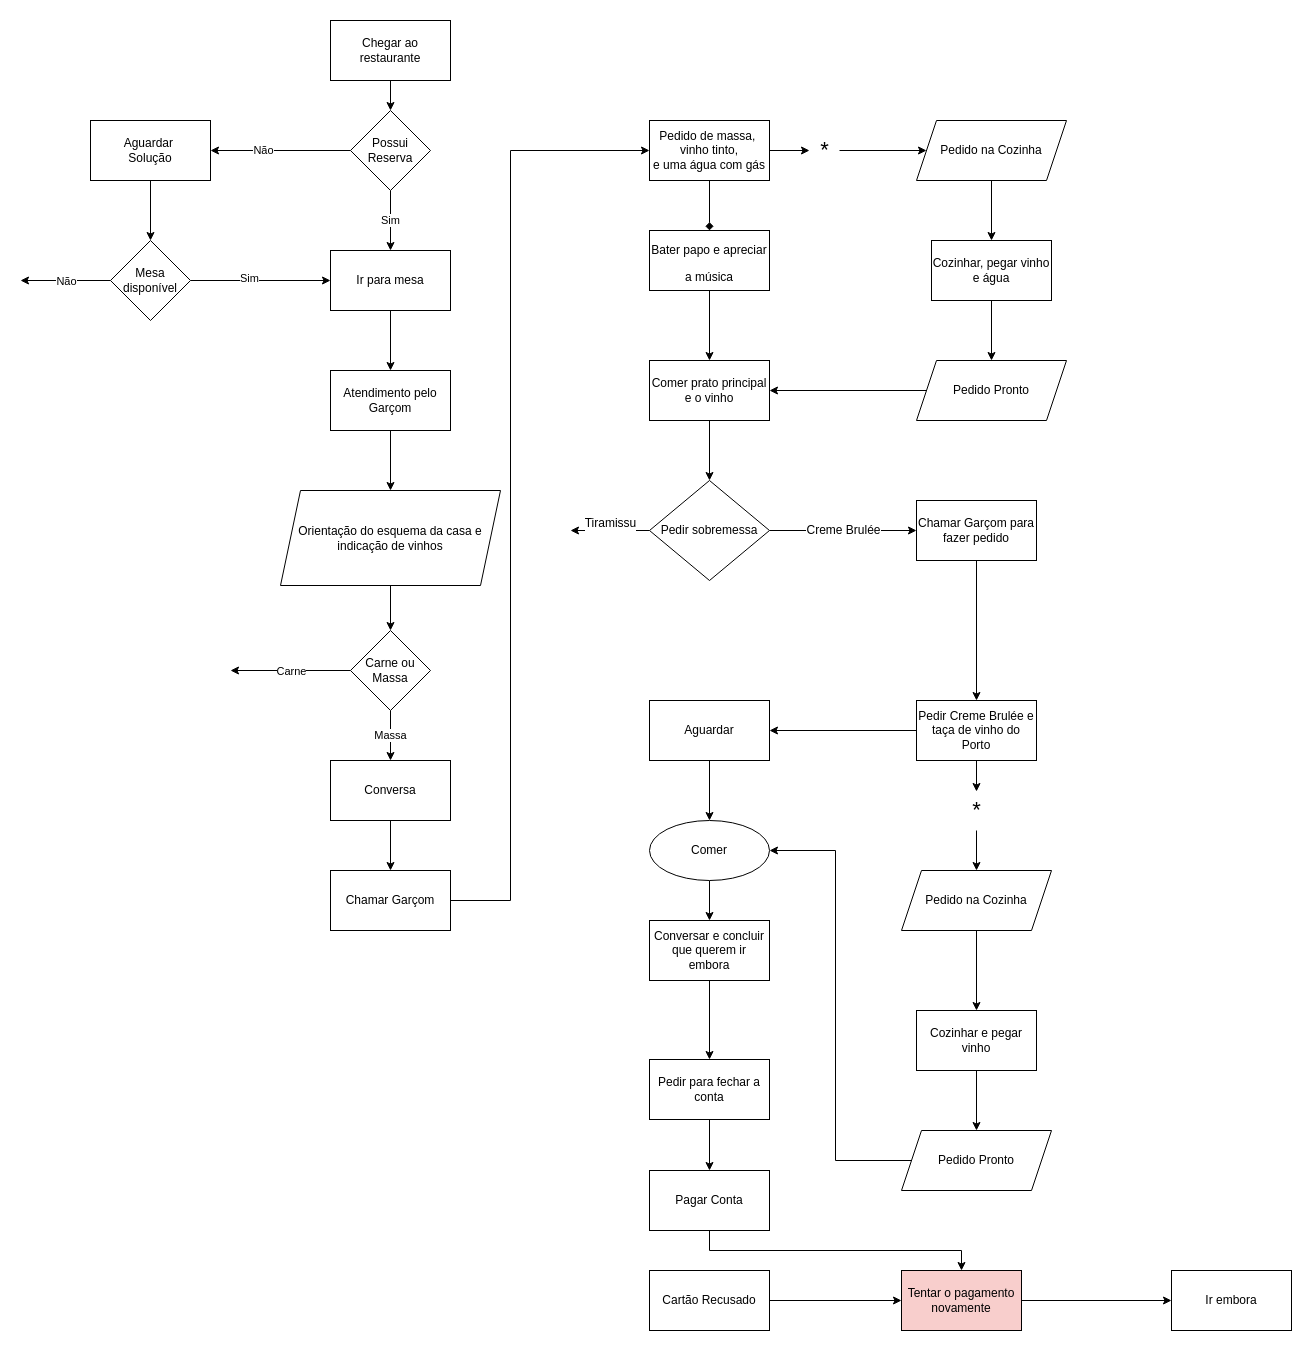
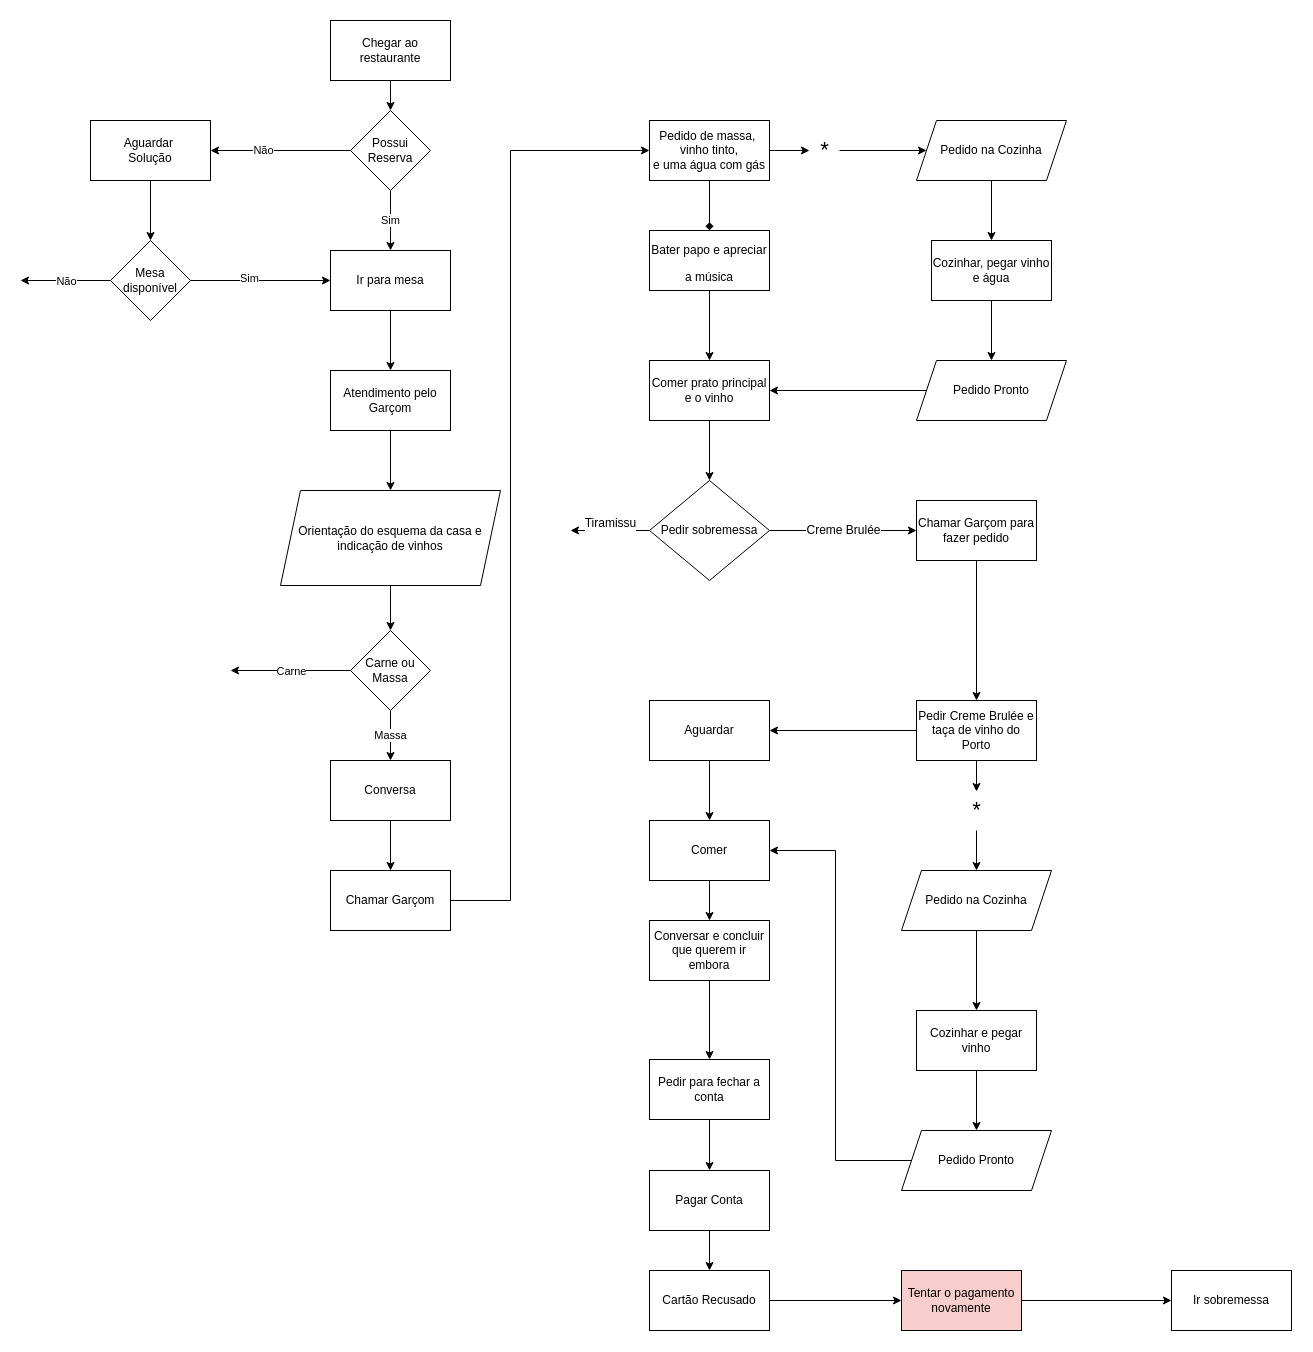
node "Comer": shape ellipse -> rectangle
edge "Pagar Conta" -> "Tentar o pagamento novamente": now "Pagar Conta" -> "Cartão Recusado"
node "Ir embora": label "Ir embora" -> "Ir sobremessa"
